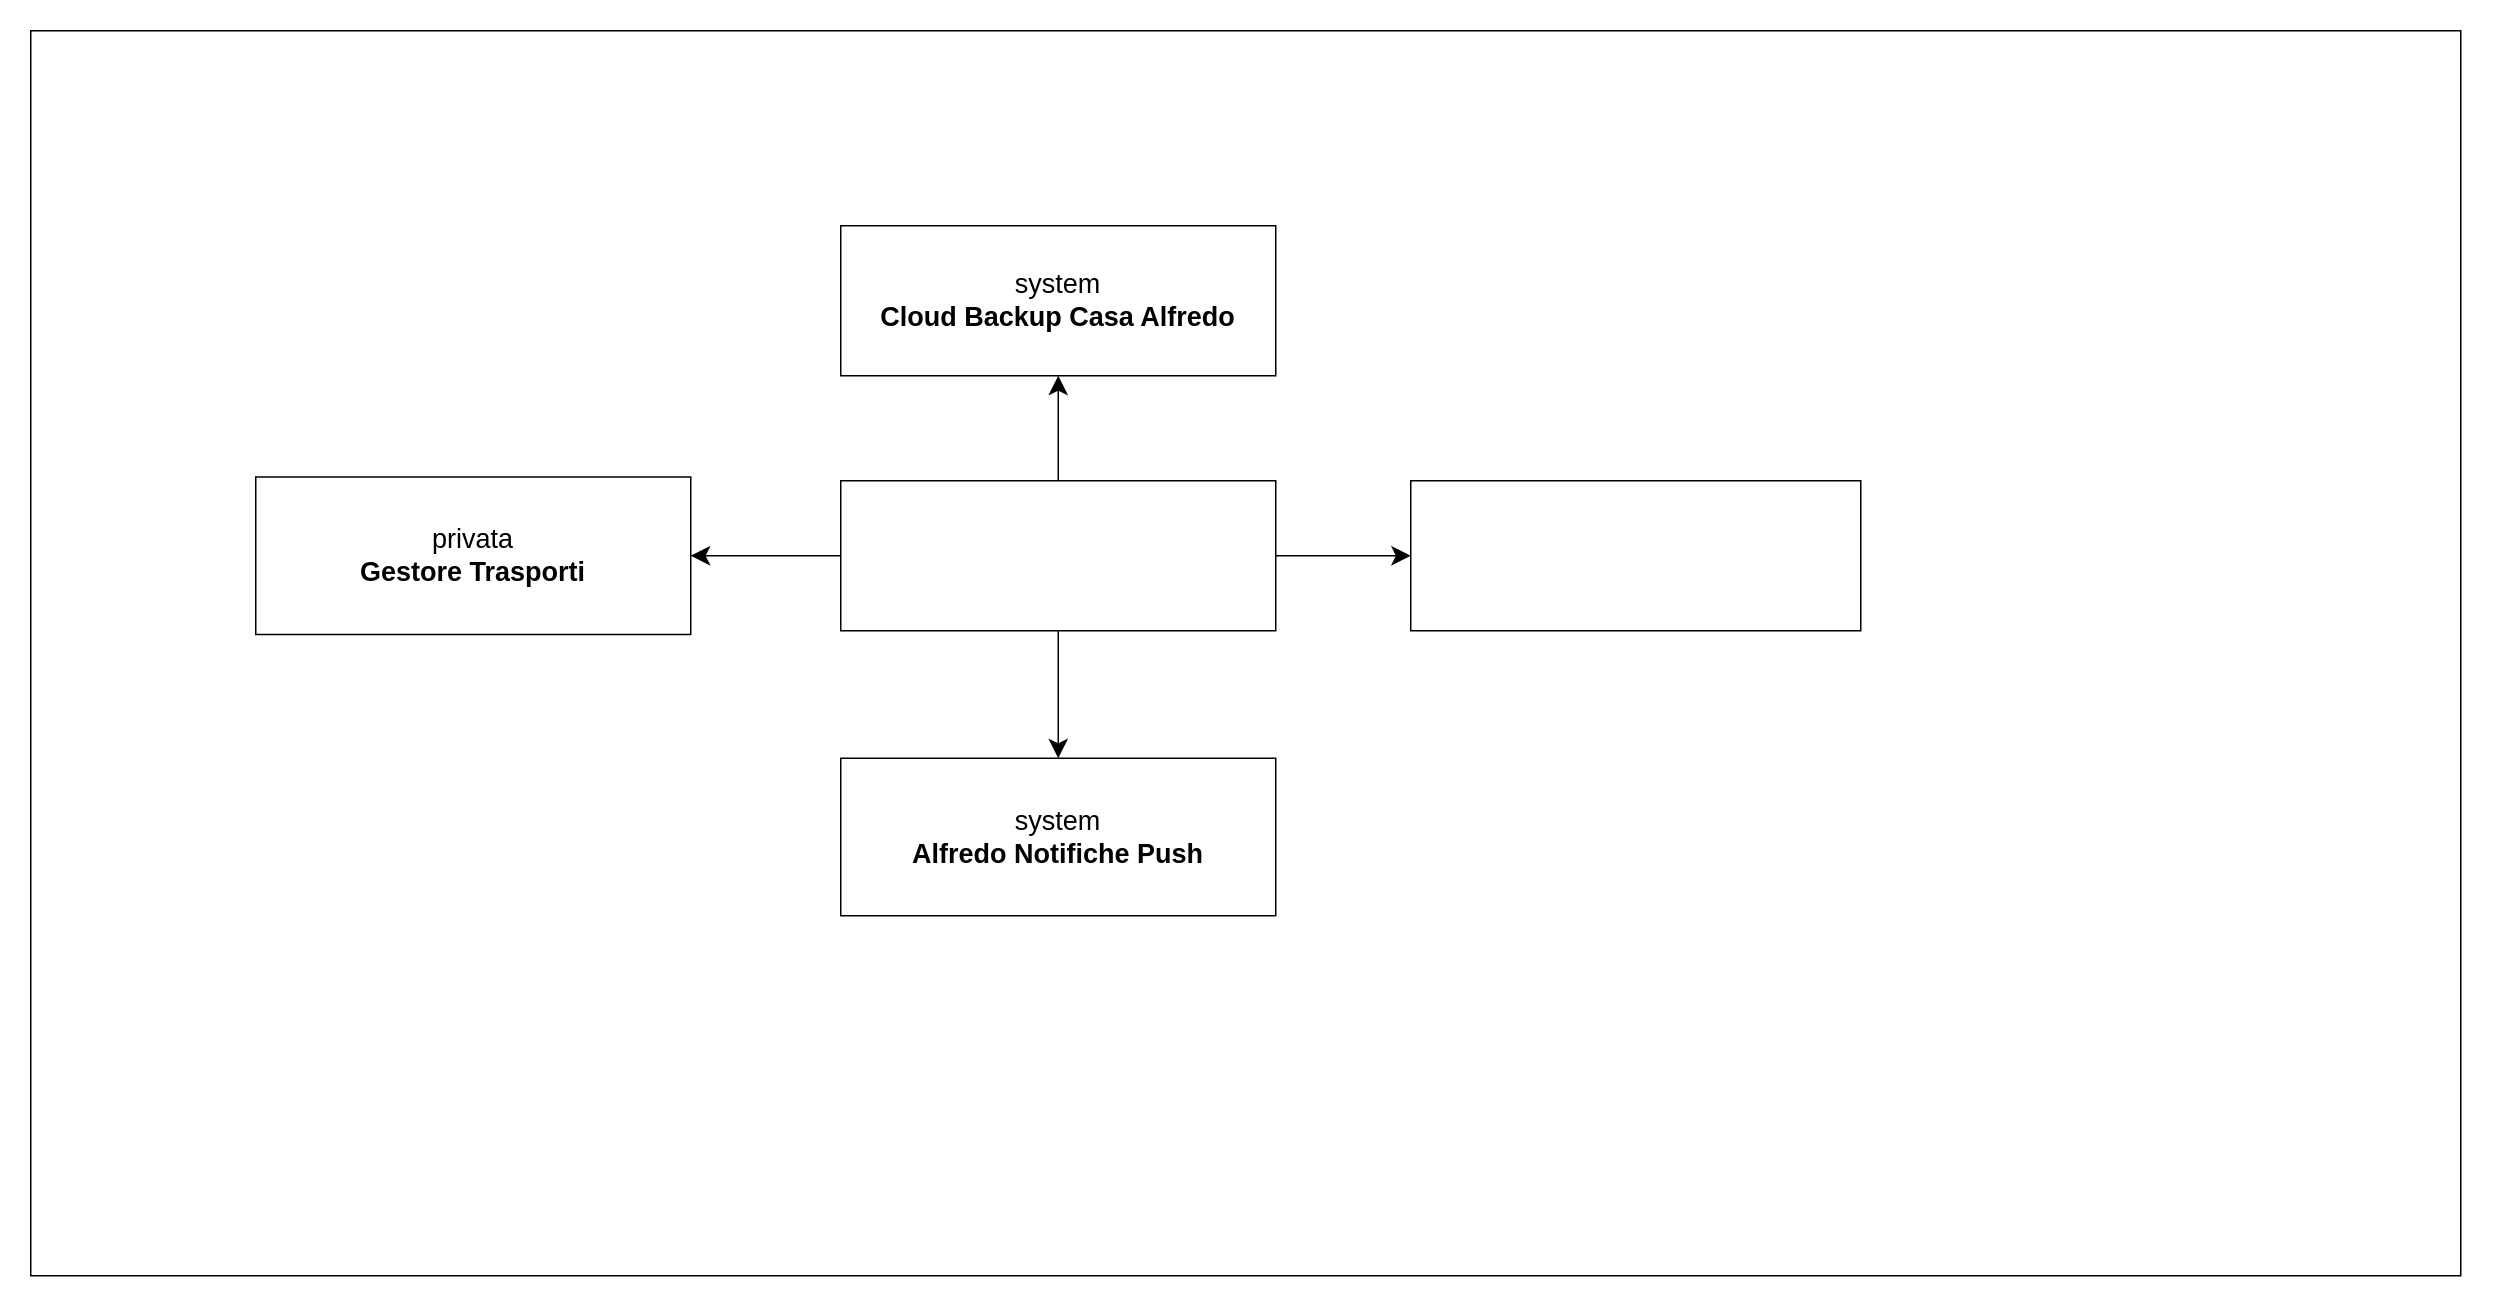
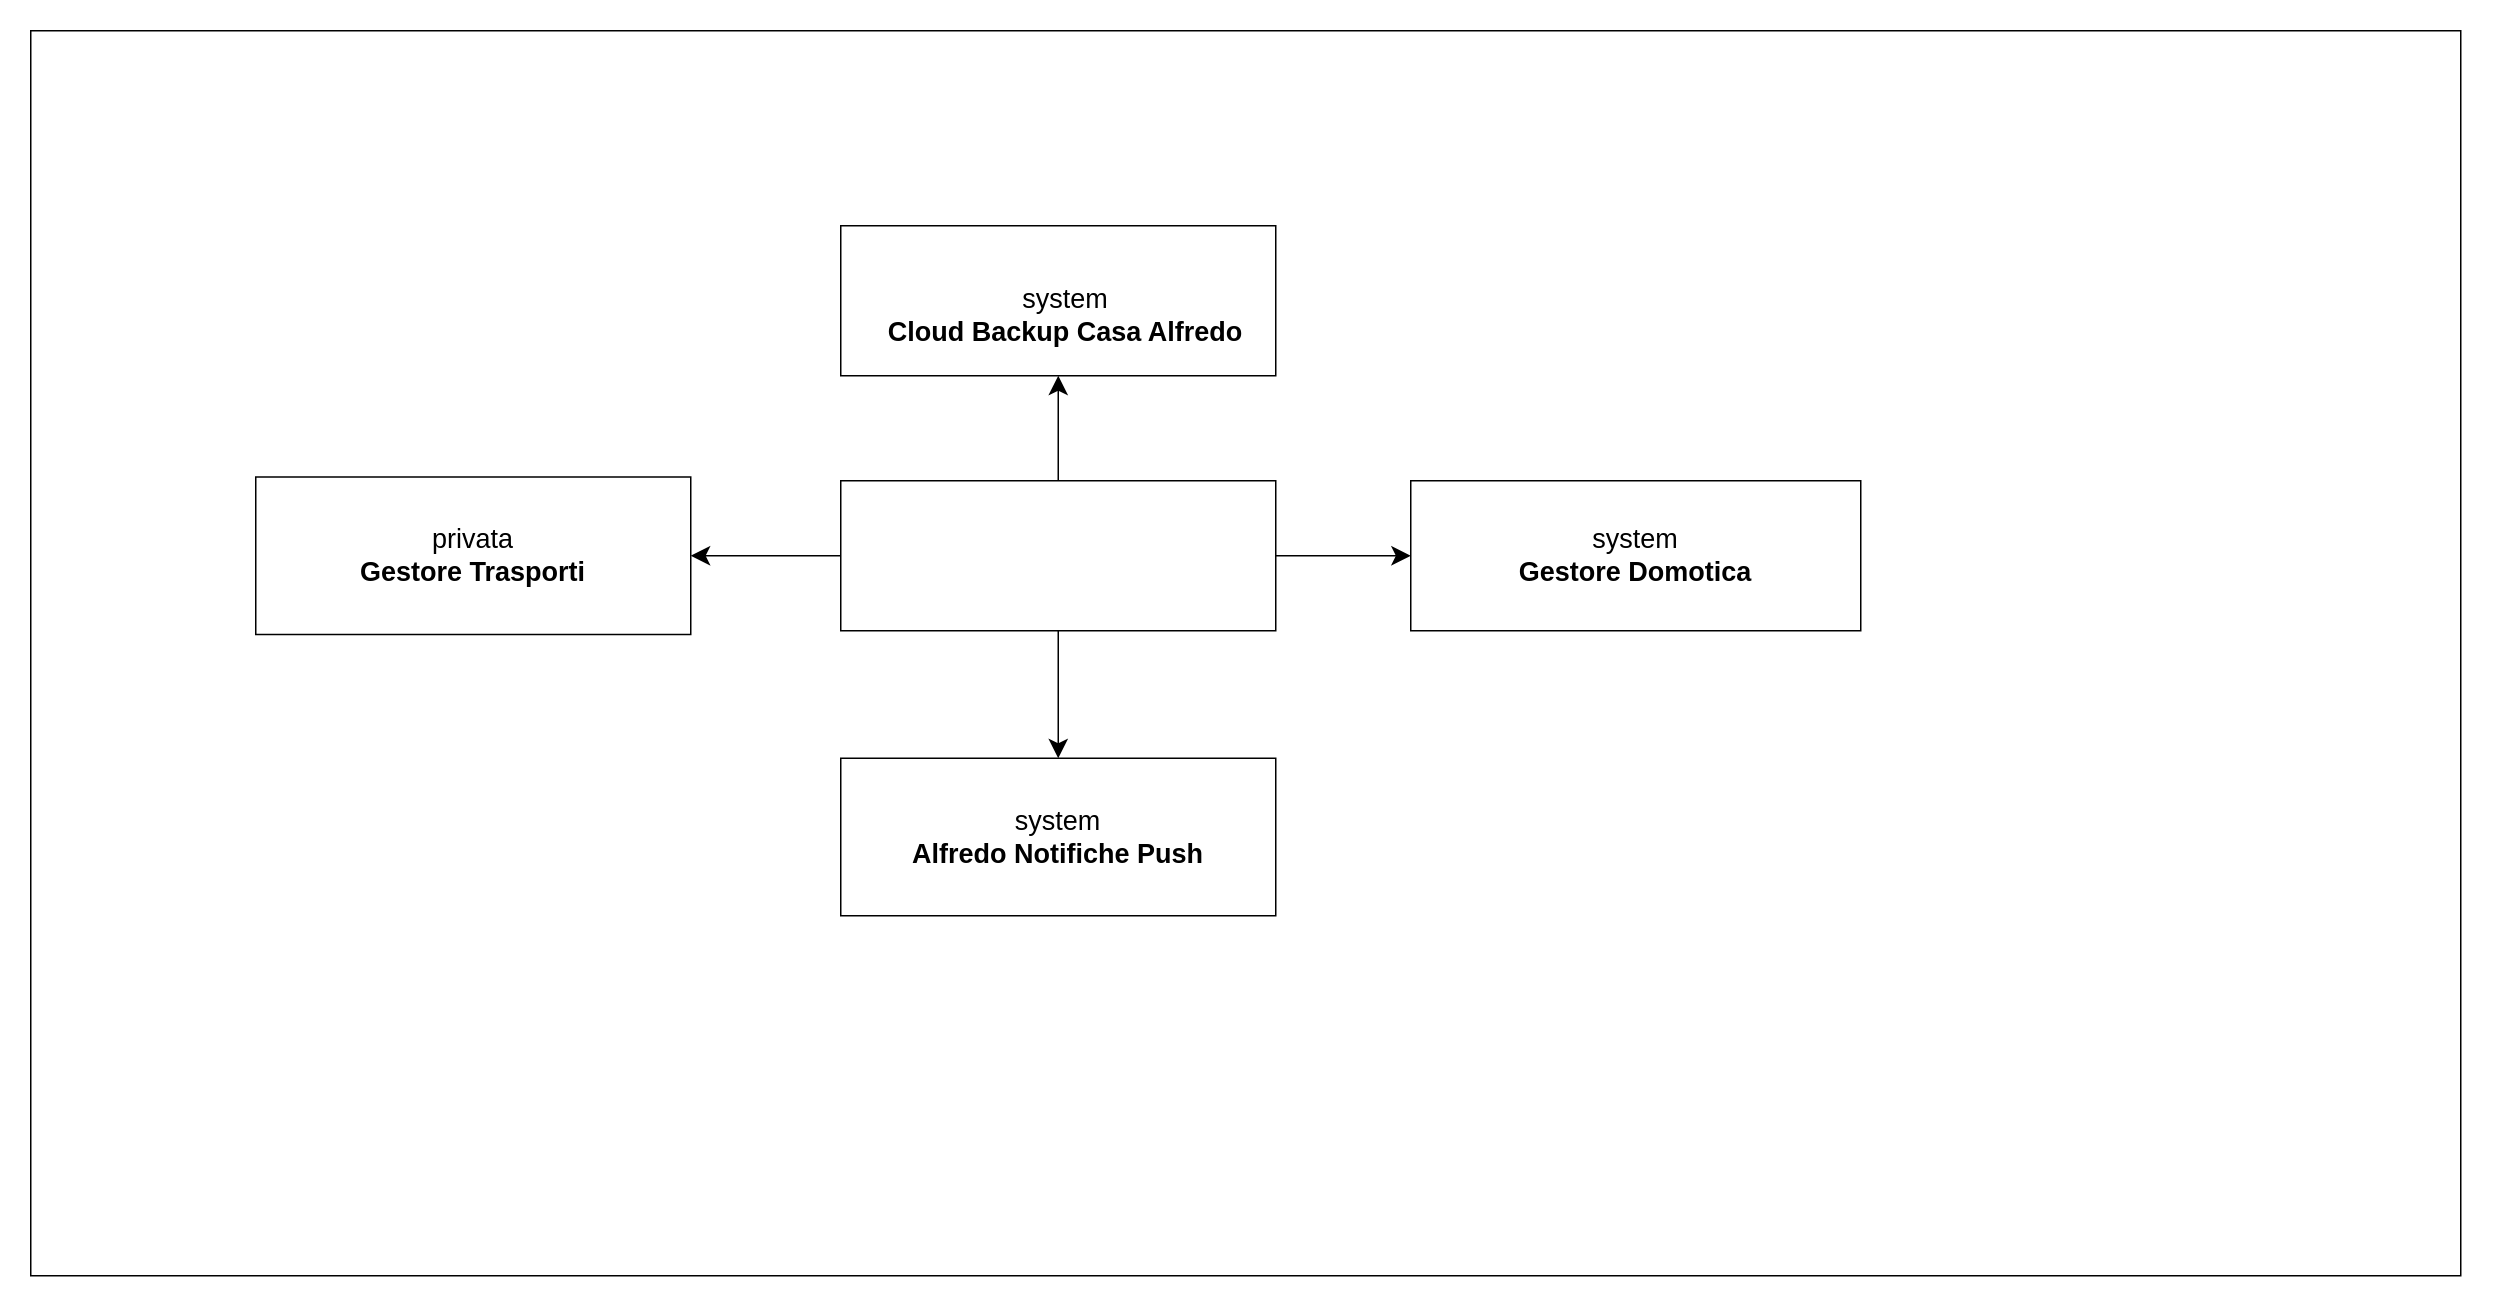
node "systemCloud Backup Casa Alfredo": moved (1058, 301) -> (1066, 316)
node "systemGestore Domotica": added
